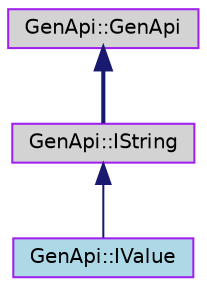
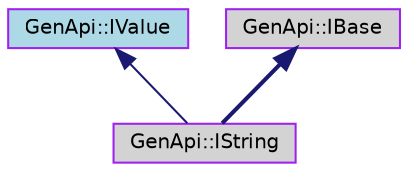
node "GenApi::GenApi": label "GenApi::GenApi" -> "GenApi::IBase"
edge "GenApi::IValue" -> "GenApi::IString": reversed
